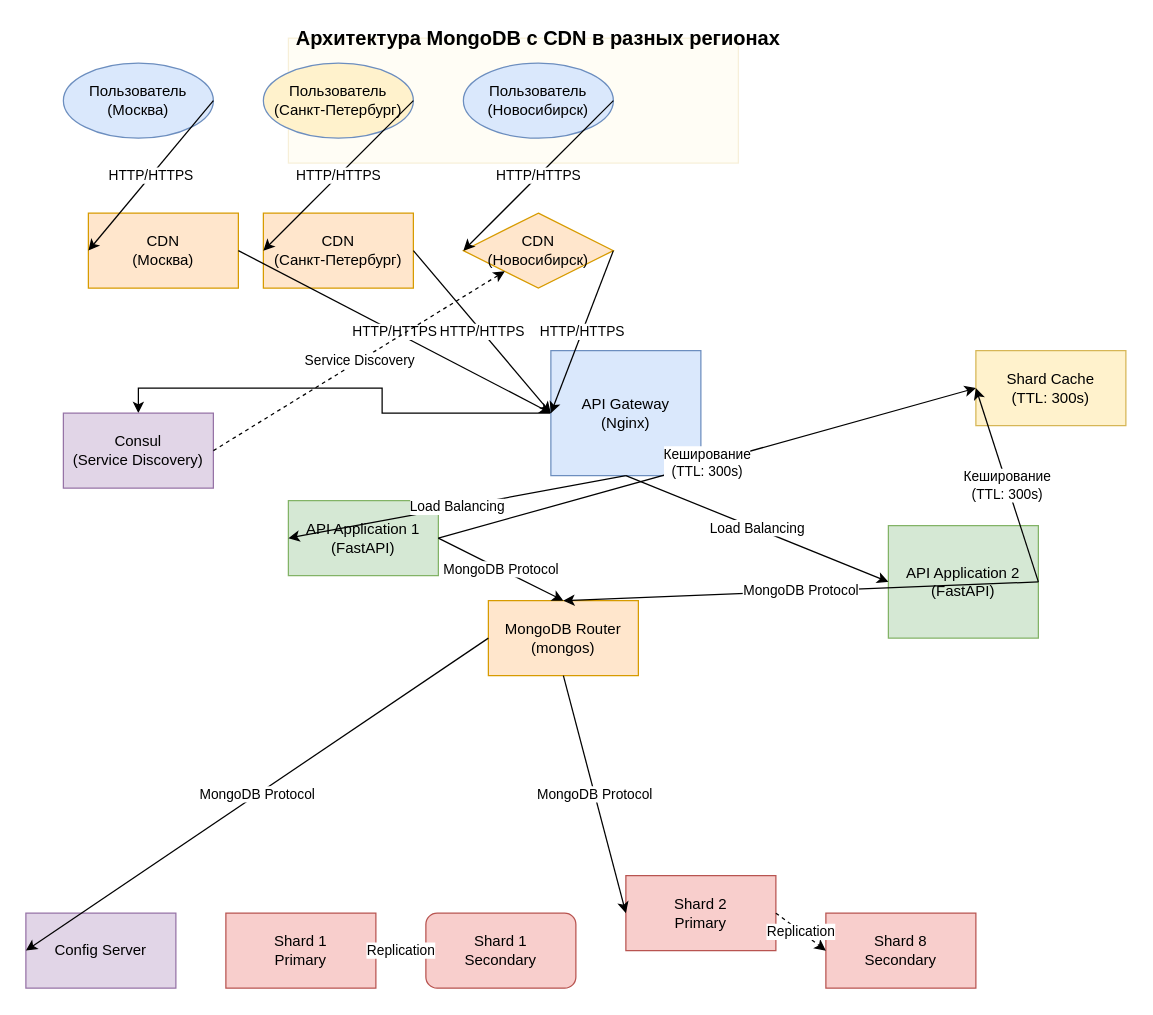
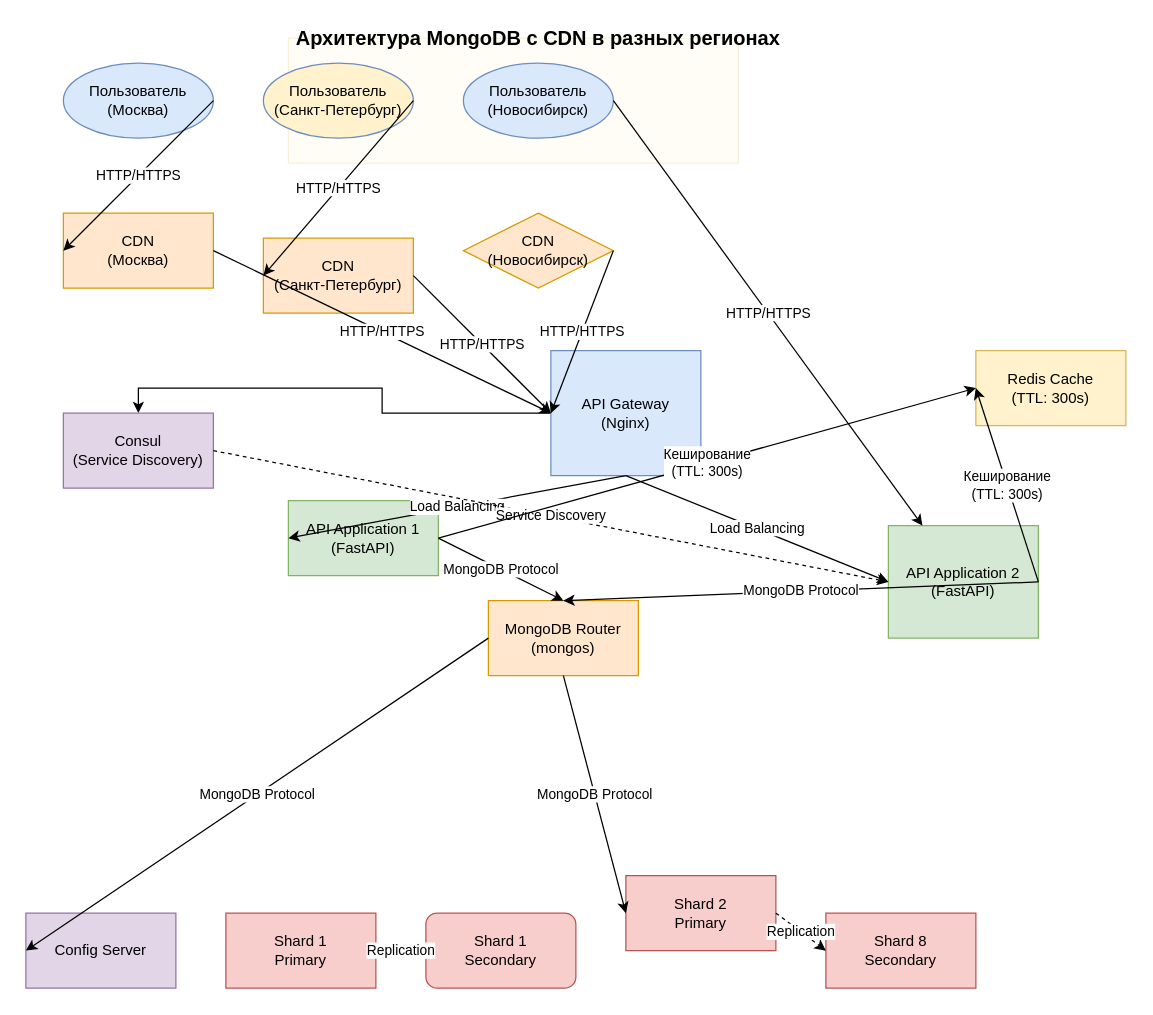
edge "Пользователь (Новосибирск)" -> "CDN (Новосибирск)": now "Пользователь (Новосибирск)" -> "API Application 2 (FastAPI)"
node "CDN (Москва)": moved (163, 251) -> (138, 251)
node "CDN (Санкт-Петербург)": moved (338, 251) -> (338, 276)
edge "Consul (Service Discovery)" -> "CDN (Новосибирск)": now "Consul (Service Discovery)" -> "API Application 2 (FastAPI)"
node "Shard Cache (TTL: 300s)": label "Shard Cache (TTL: 300s)" -> "Redis Cache (TTL: 300s)"
